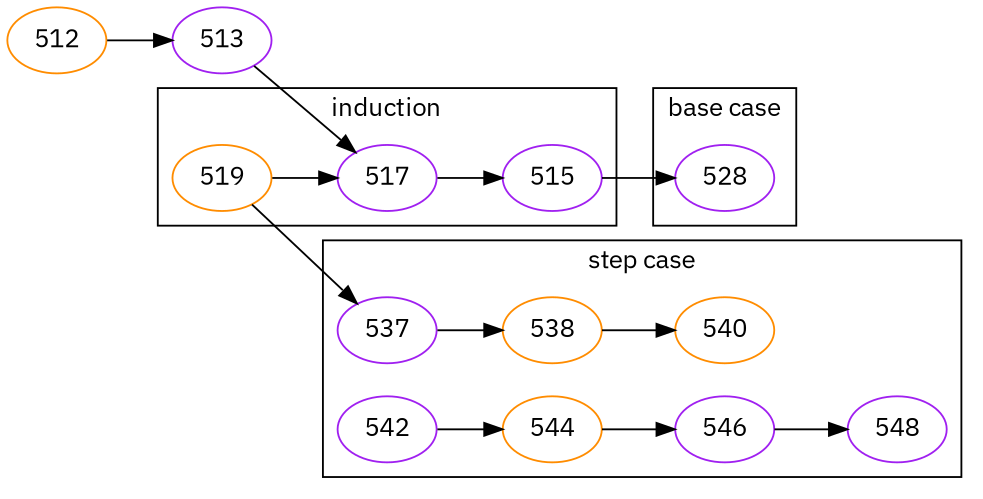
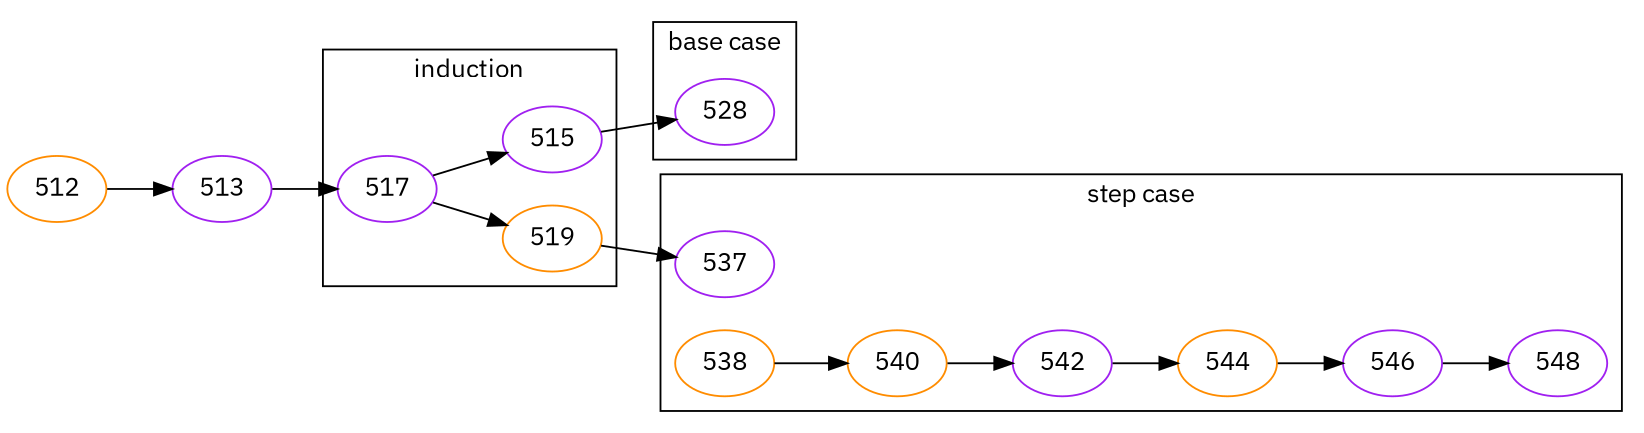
edge "519" -> "517": reversed
edge "537" -> "538": removed
edge "540" -> "542": added
